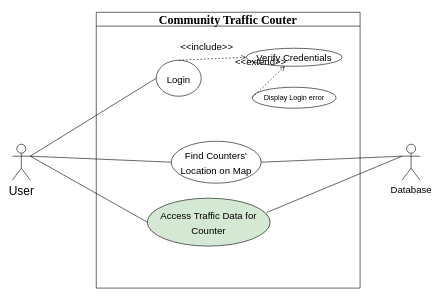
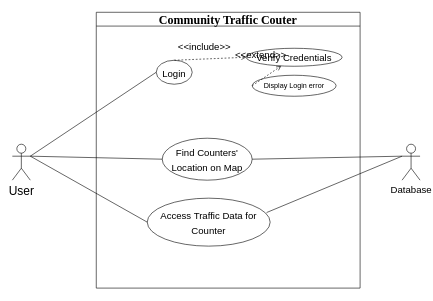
node "Login": size 45x36 -> 36x24
node "Display Login error": moved (294, 98) -> (294, 86)
node "Find Counters' Location on Map": moved (216, 162) -> (207, 159)
node "Access Traffic Data for Counter": fillcolor #d5e8d4 -> #ffffff
